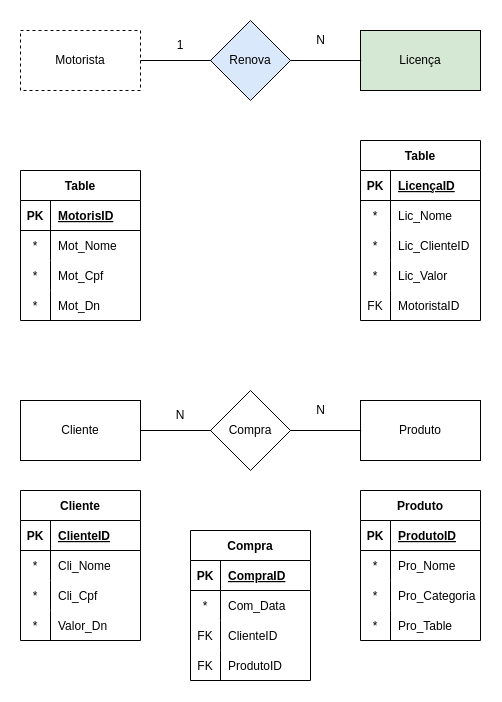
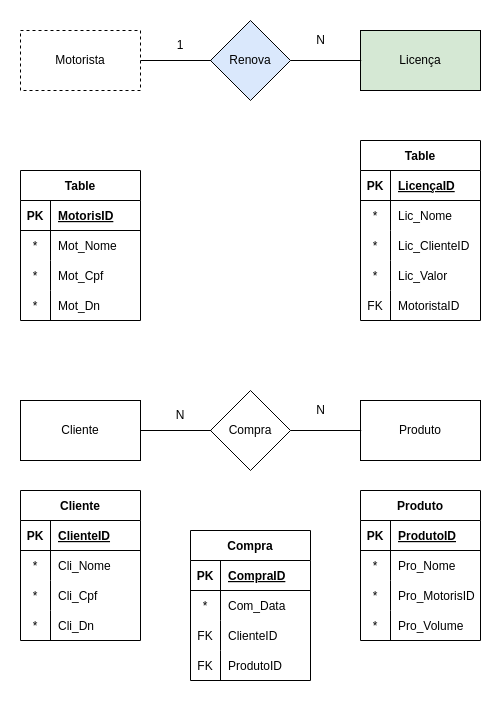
node "Pro_Categoria": label "Pro_Categoria" -> "Pro_MotorisID"
node "Valor_Dn": label "Valor_Dn" -> "Cli_Dn"
node "Pro_Table": label "Pro_Table" -> "Pro_Volume"
